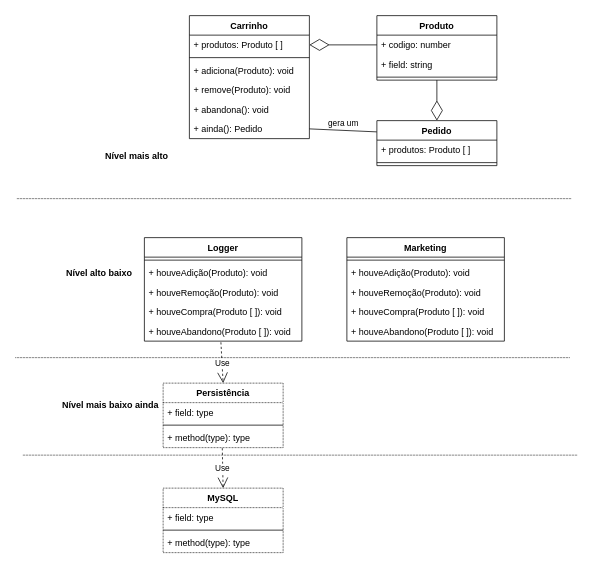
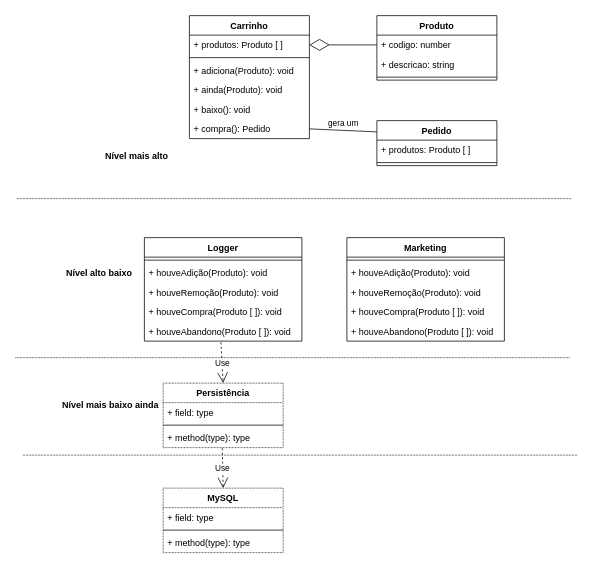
node "+ field: string": label "+ field: string" -> "+ descricao: string"
node "+ remove(Produto): void": label "+ remove(Produto): void" -> "+ ainda(Produto): void"
edge "Produto" -> "Pedido": removed
node "+ abandona(): void": label "+ abandona(): void" -> "+ baixo(): void"
node "+ ainda(): Pedido": label "+ ainda(): Pedido" -> "+ compra(): Pedido"
